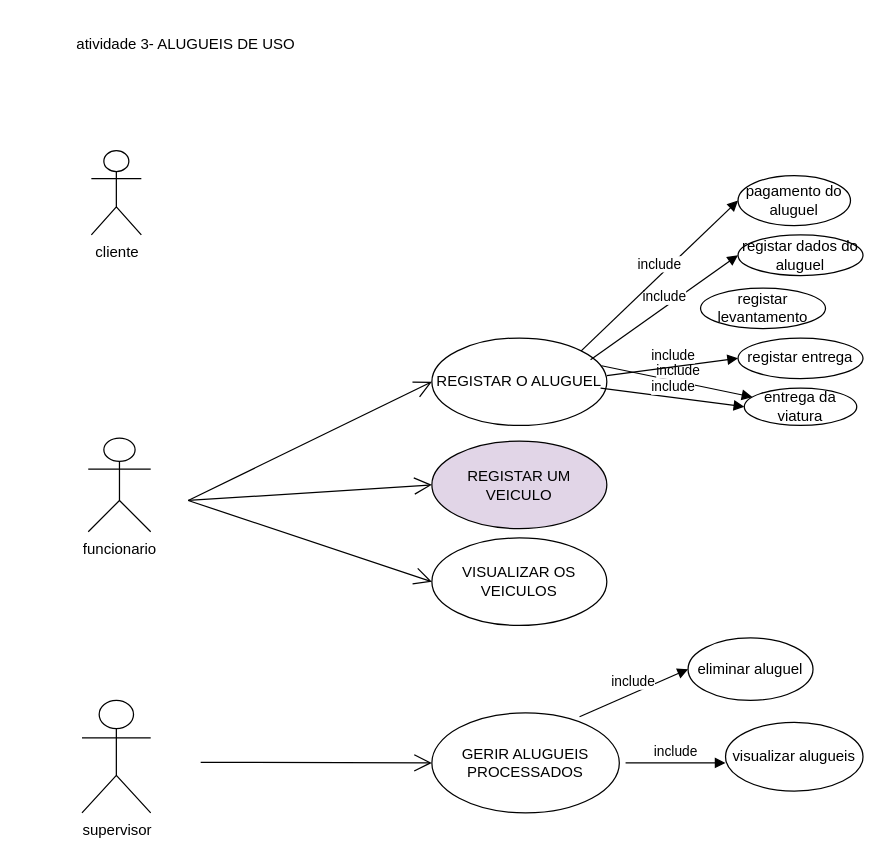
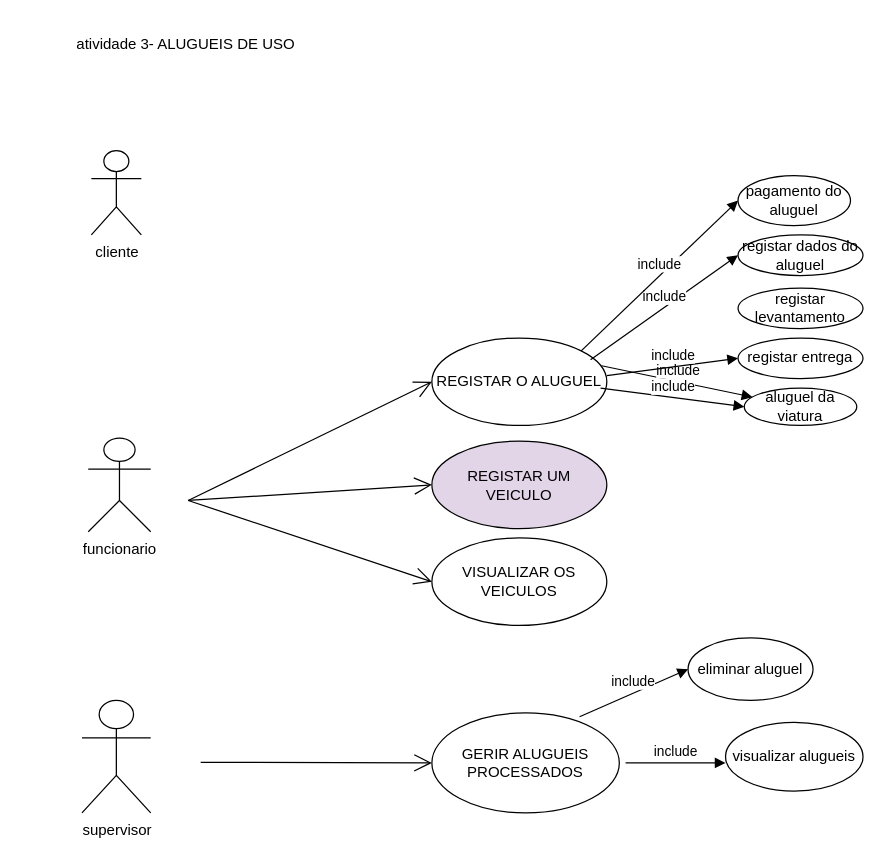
node "registar levantamento": moved (763, 308) -> (801, 308)
node "entrega da viatura": label "entrega da viatura" -> "aluguel da viatura"
